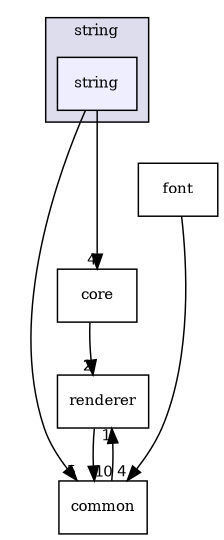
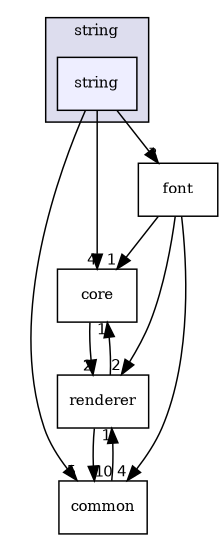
edge "string" -> "font": added
edge "font" -> "core": added
edge "font" -> "renderer": added
edge "renderer" -> "core": added
